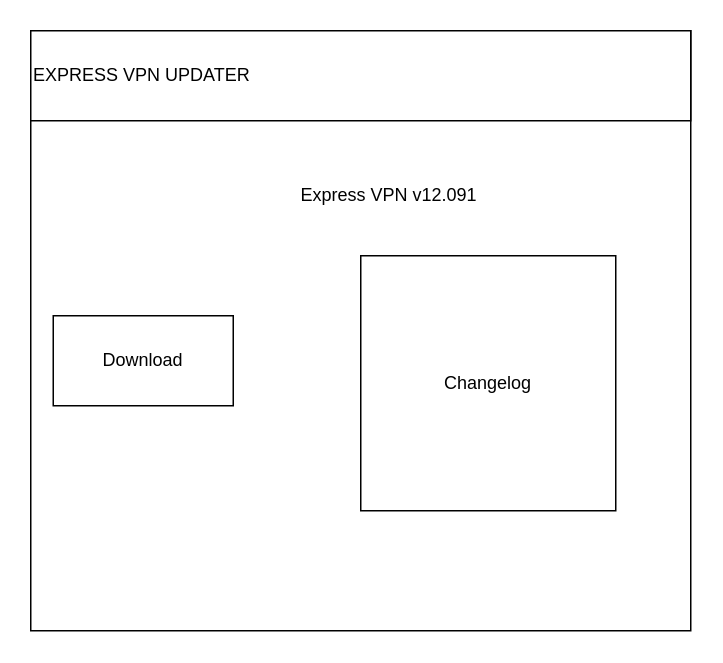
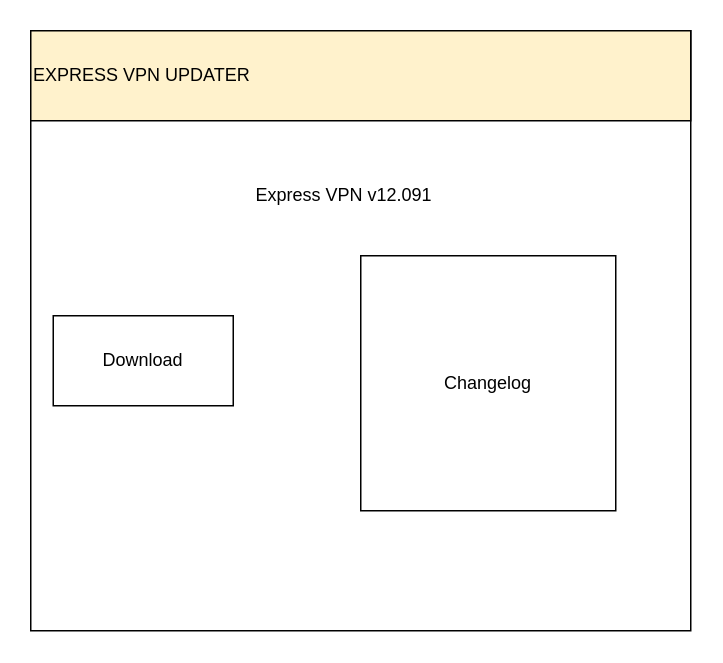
node "EXPRESS VPN UPDATER": fillcolor #ffffff -> #fff2cc
node "Express VPN v12.091": moved (389, 196) -> (344, 196)
